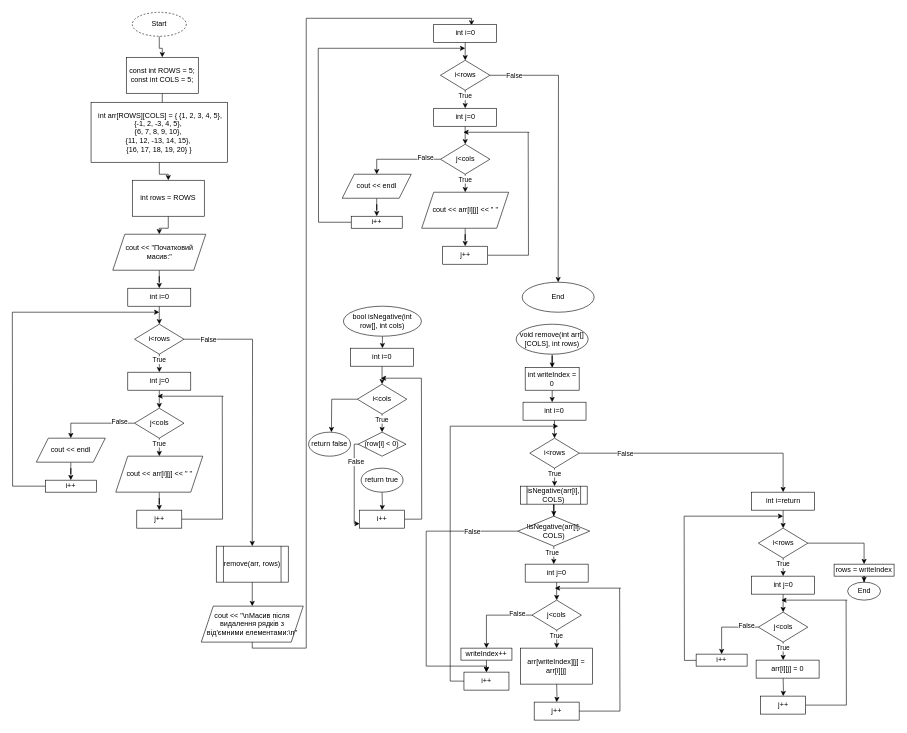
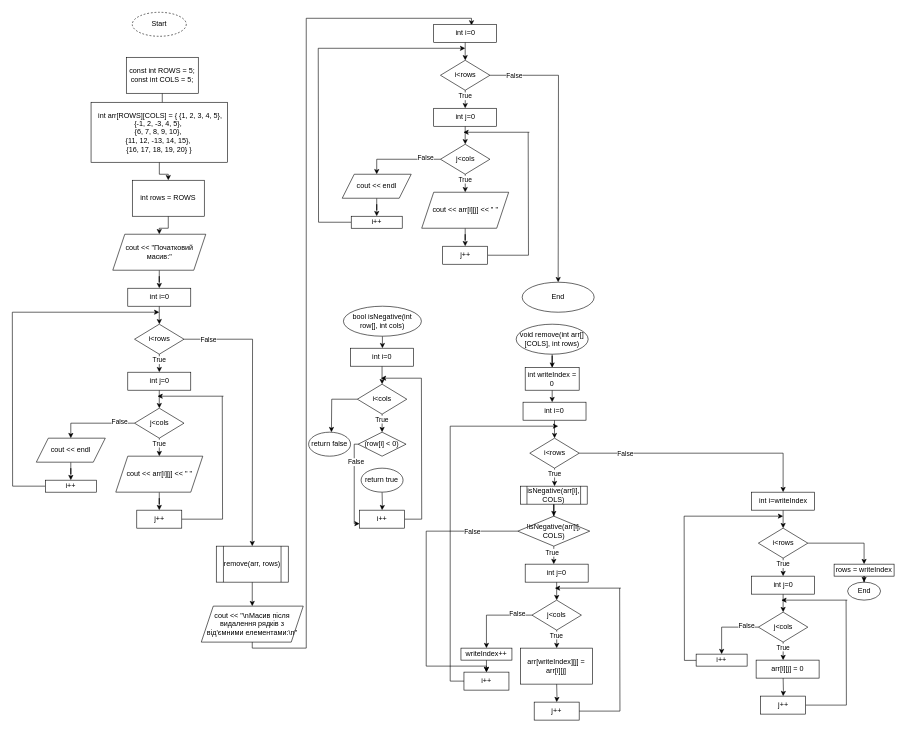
edge "Start" -> "const int ROWS = 5; const int COLS = 5;": removed
node "int i=return": label "int i=return" -> "int i=writeIndex"
